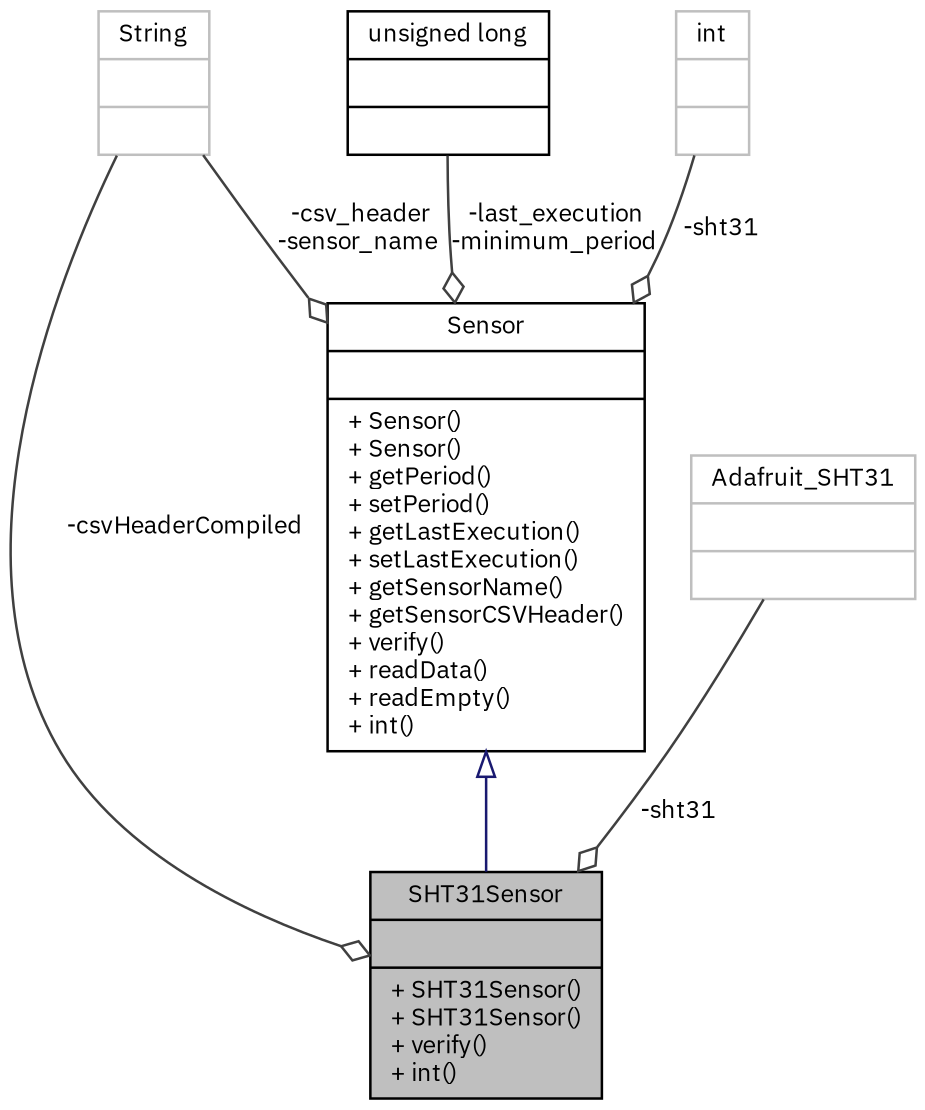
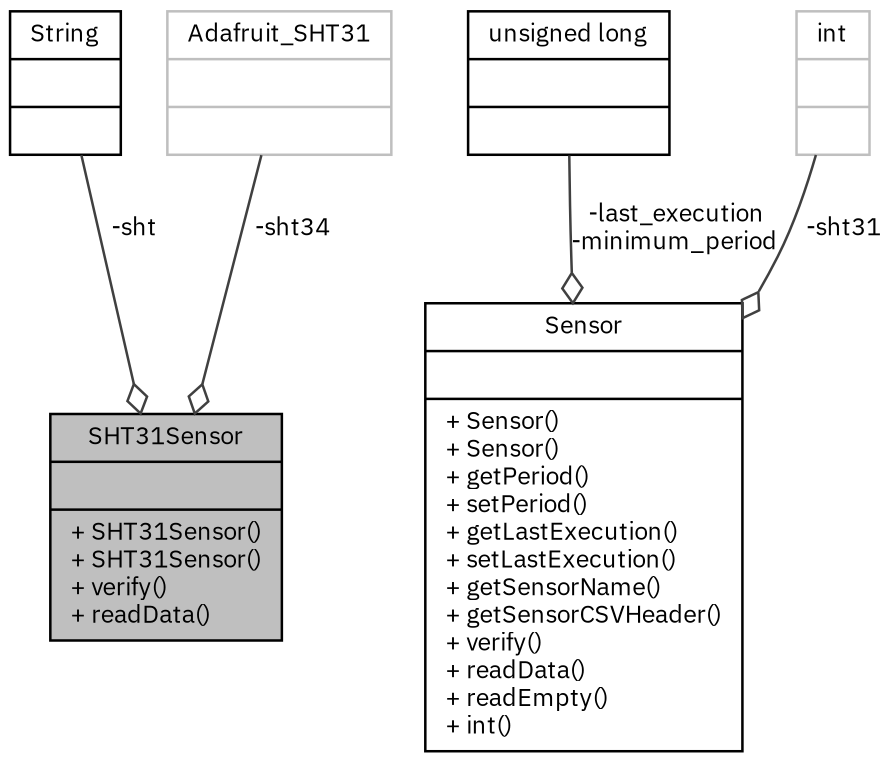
node "String": color grey75 -> black
edge "String" -> "Sensor": removed, label "-csv_header -sensor_name"
edge "String" -> "SHT31Sensor": label " -csvHeaderCompiled" -> " -sht"
edge "Adafruit_SHT31" -> "SHT31Sensor": label " -sht31" -> " -sht34"
edge "SHT31Sensor" -> "Sensor": removed
node "SHT31Sensor": text "+ int()" -> "+ readData()"
